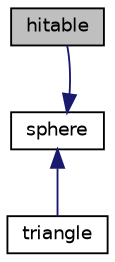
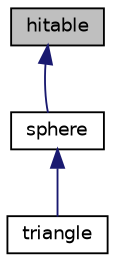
edge "hitable" -> "sphere": reversed
